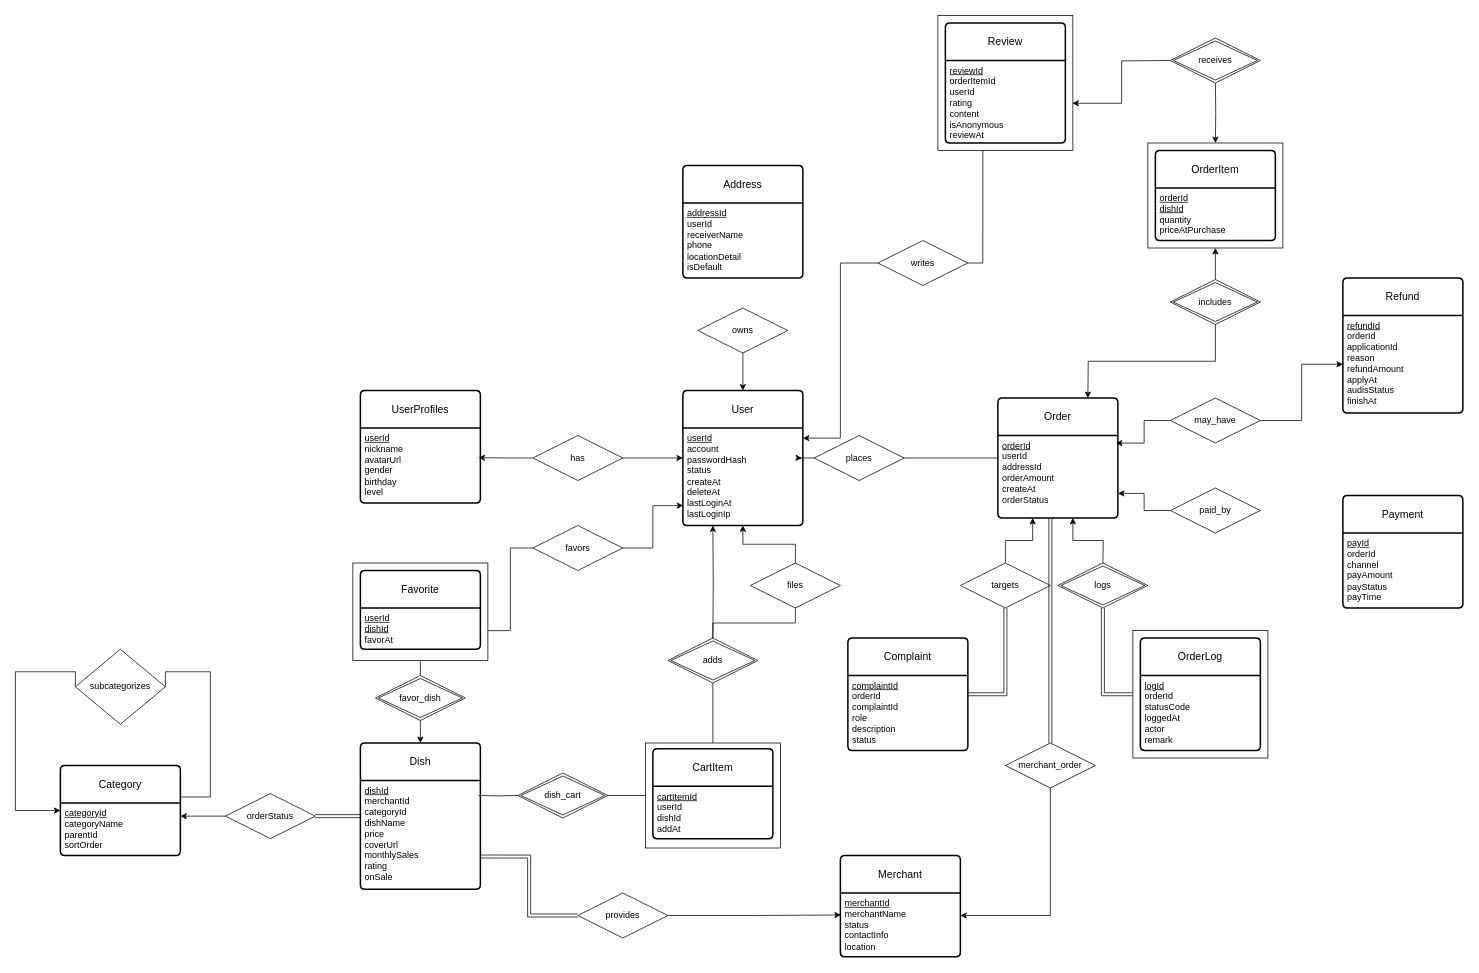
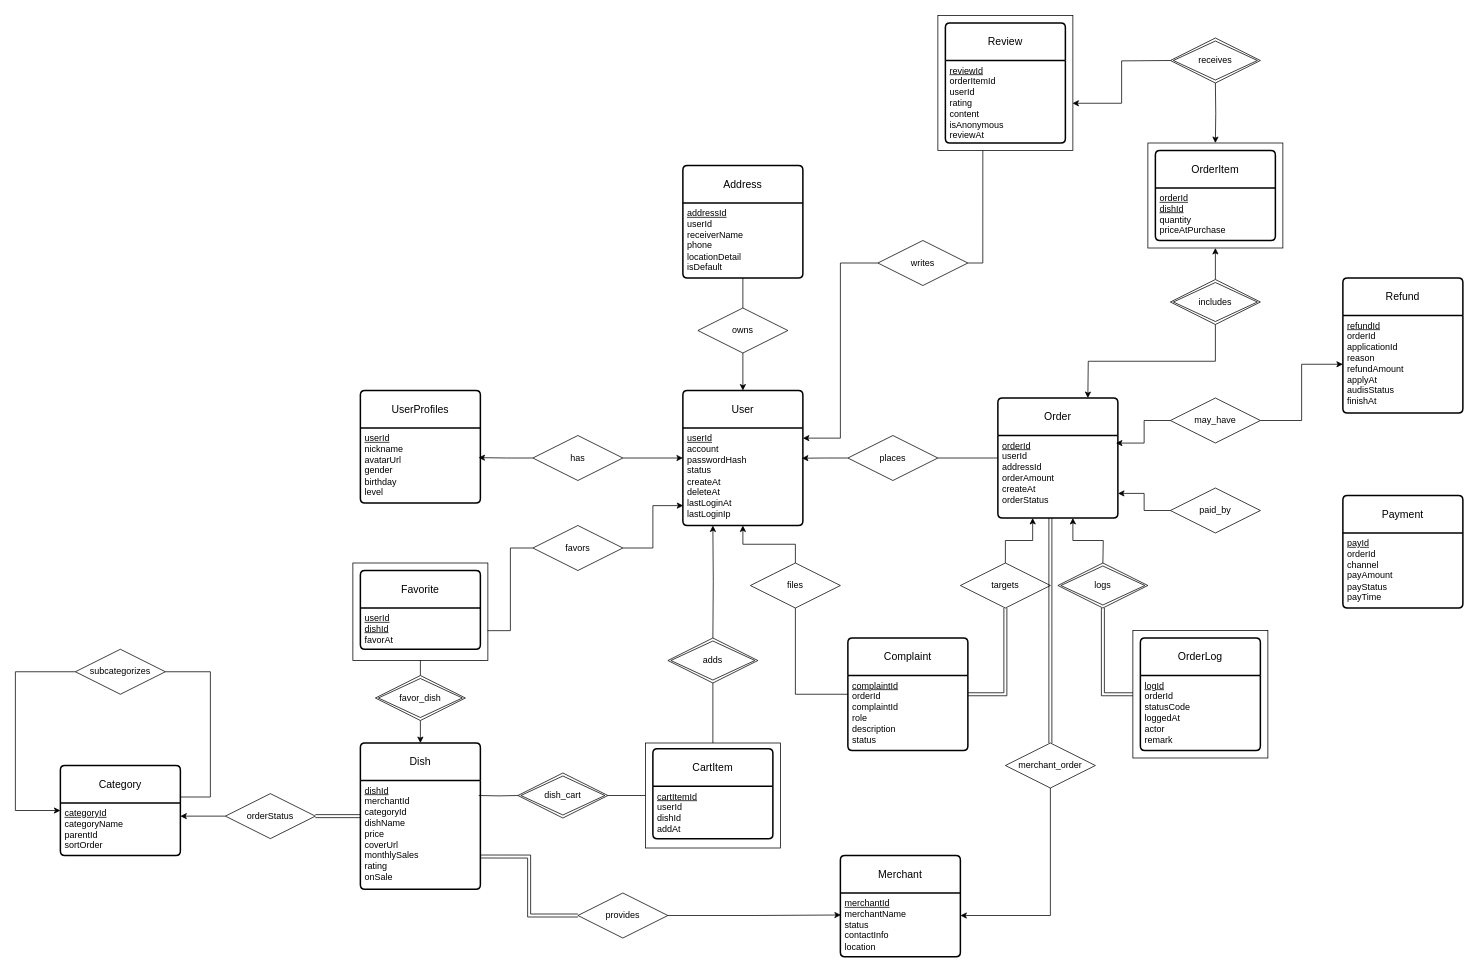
edge "Address" -- "owns": added
node "places": moved (859, 458) -> (893, 458)
edge "files" -- "adds": now "files" -- "Complaint"
node "subcategorizes": size 90x75 -> 90x45
